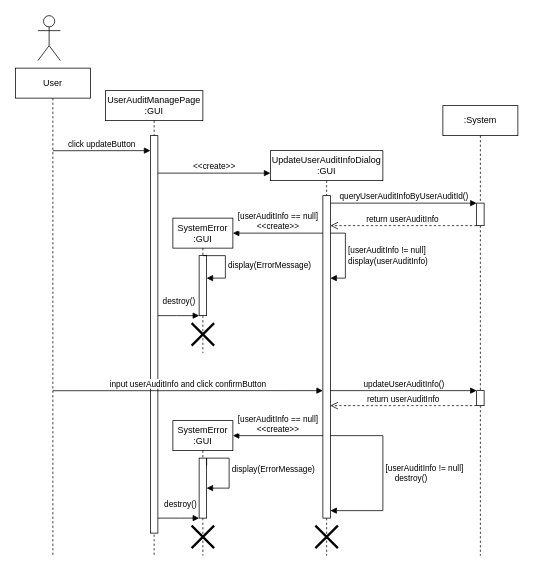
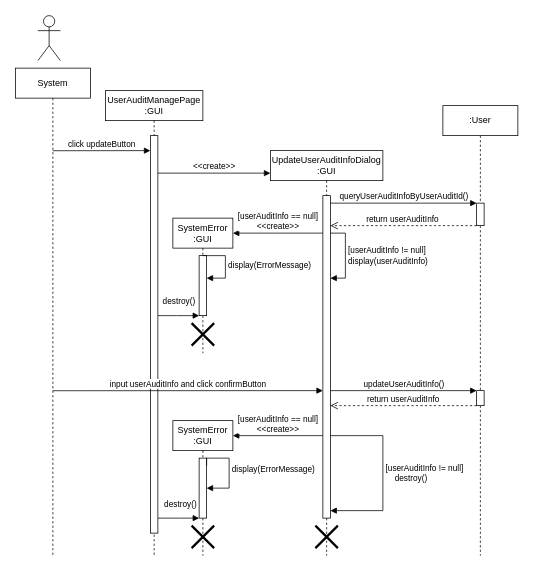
node "User": label "User" -> "System"
node ":System": label ":System" -> ":User"
